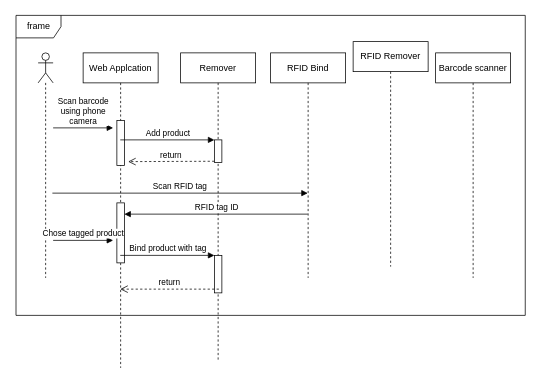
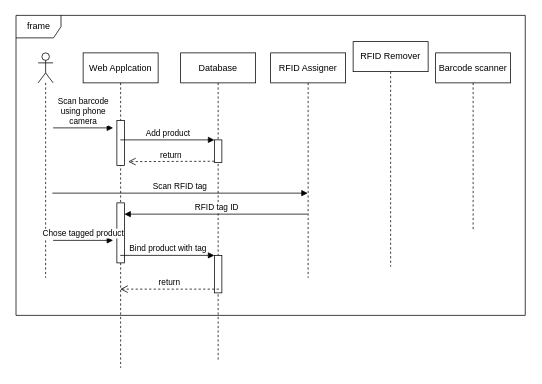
node "Remover": label "Remover" -> "Database"
node "RFID Bind": label "RFID Bind" -> "RFID Assigner"
node "Barcode scanner": size 75x225 -> 75x176
